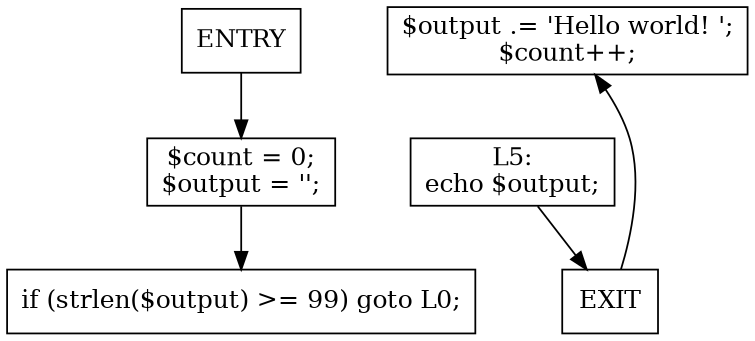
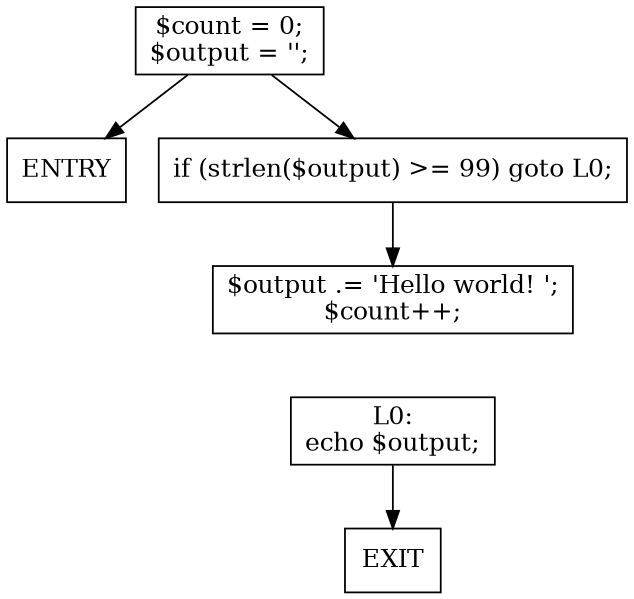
edge "ENTRY" -> "$count = 0; $output = '';": reversed
node "L5: echo $output;": label "L5: echo $output;" -> "L0: echo $output;"
edge "EXIT" -> "$output .= 'Hello world! '; $count++;": now "if (strlen($output) >= 99) goto L0;" -> "$output .= 'Hello world! '; $count++;"
